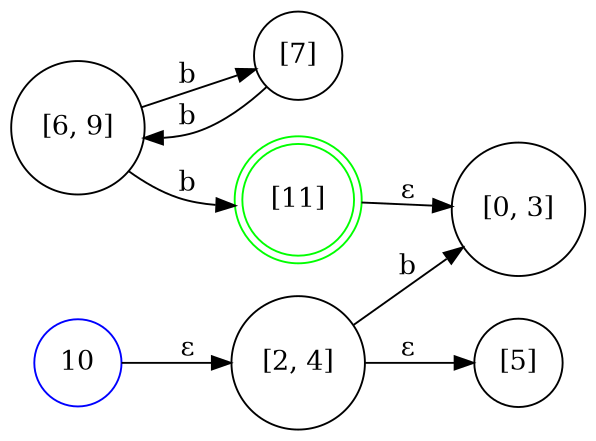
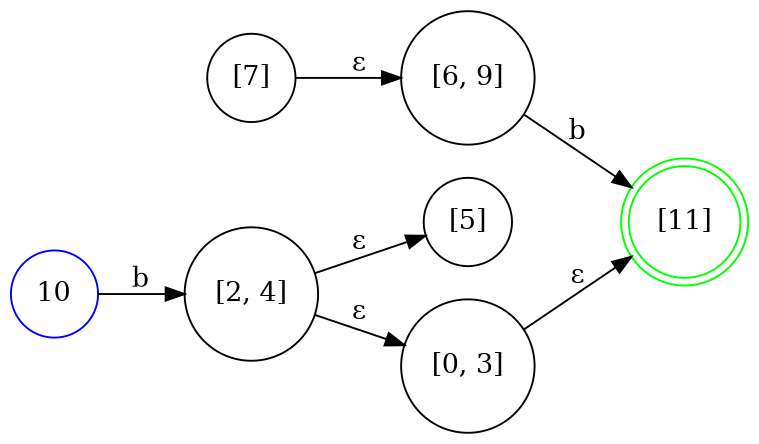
edge "[6, 9]" -> "[7]": removed, label "b"
edge "[7]" -> "[6, 9]": label "b" -> "ε"
edge "[11]" -> "[0, 3]": reversed
edge "[2, 4]" -> "[0, 3]": label "b" -> "ε"
edge "10" -> "[2, 4]": label "ε" -> "b"
